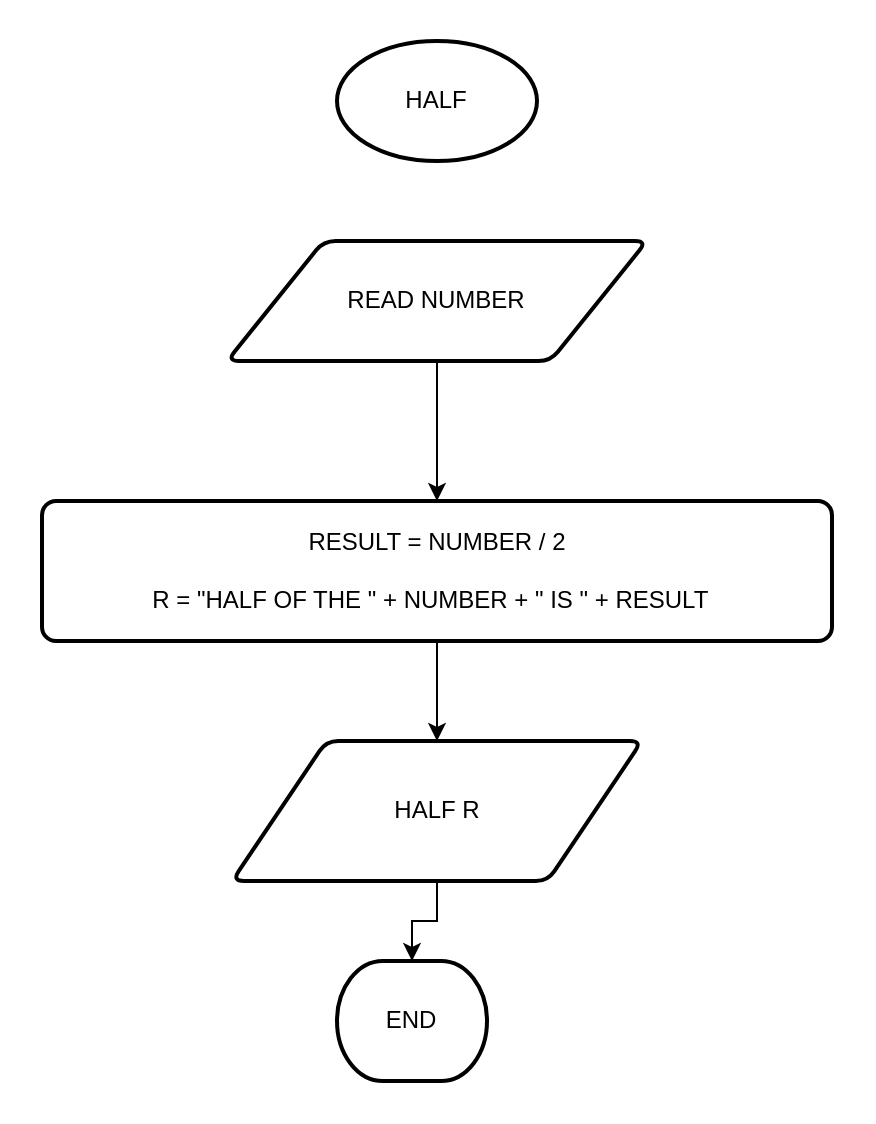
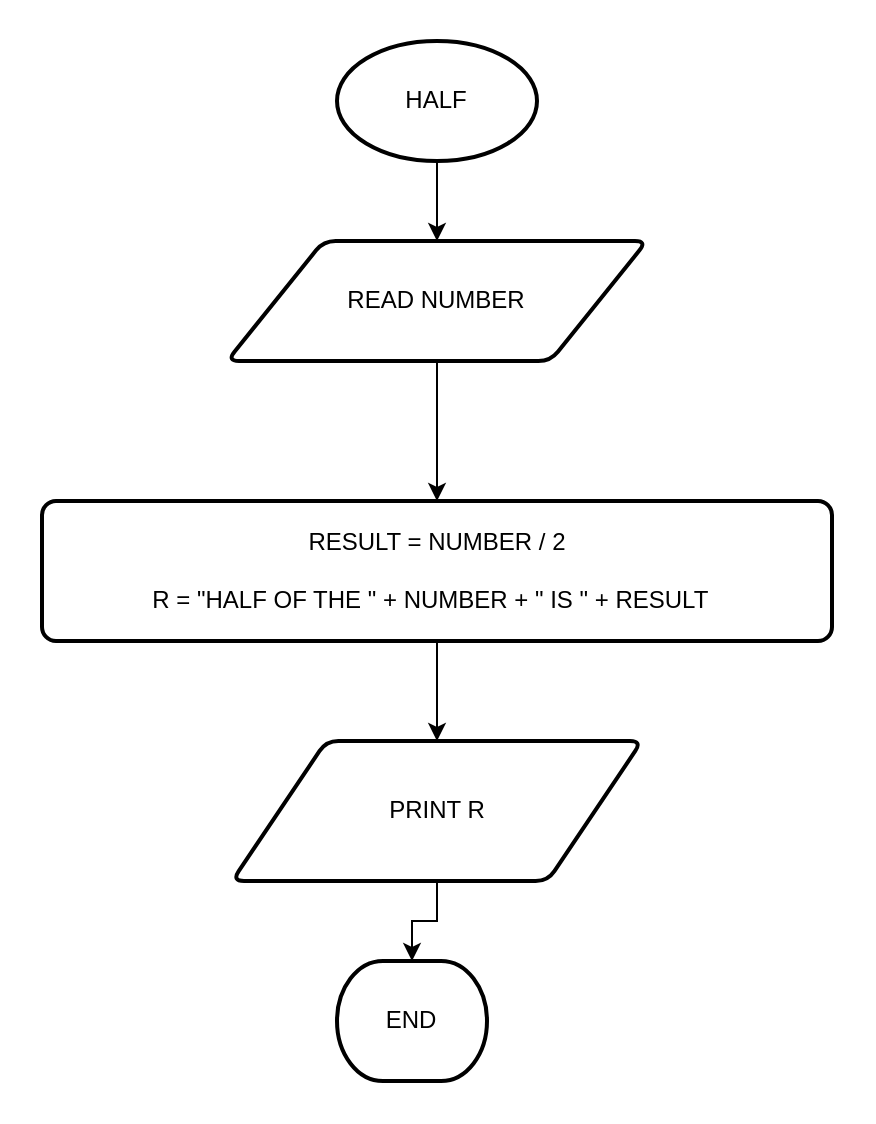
edge "HALF" -> "READ NUMBER": added
node "HALF R": label "HALF R" -> "PRINT R"
